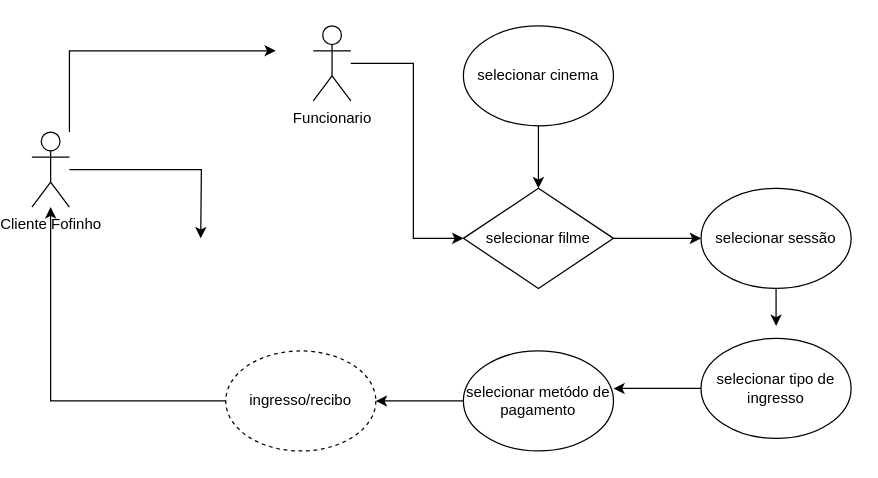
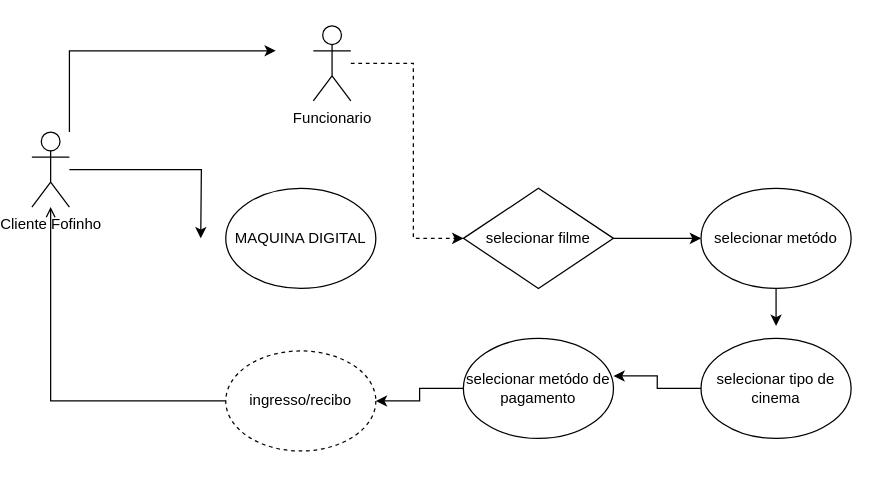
node "selecionar cinema": removed
edge "Funcionario" -> "selecionar filme": style solid -> dashed
edge "selecionar cinema" -> "selecionar filme": removed
edge "ingresso/recibo" -> "Cliente Fofinho": arrowhead classic -> open
node "MAQUINA DIGITAL": added
node "selecionar sessão": label "selecionar sessão" -> "selecionar metódo"
node "selecionar tipo de ingresso": label "selecionar tipo de ingresso" -> "selecionar tipo de cinema"
node "selecionar metódo de pagamento": moved (538, 401) -> (538, 388)
